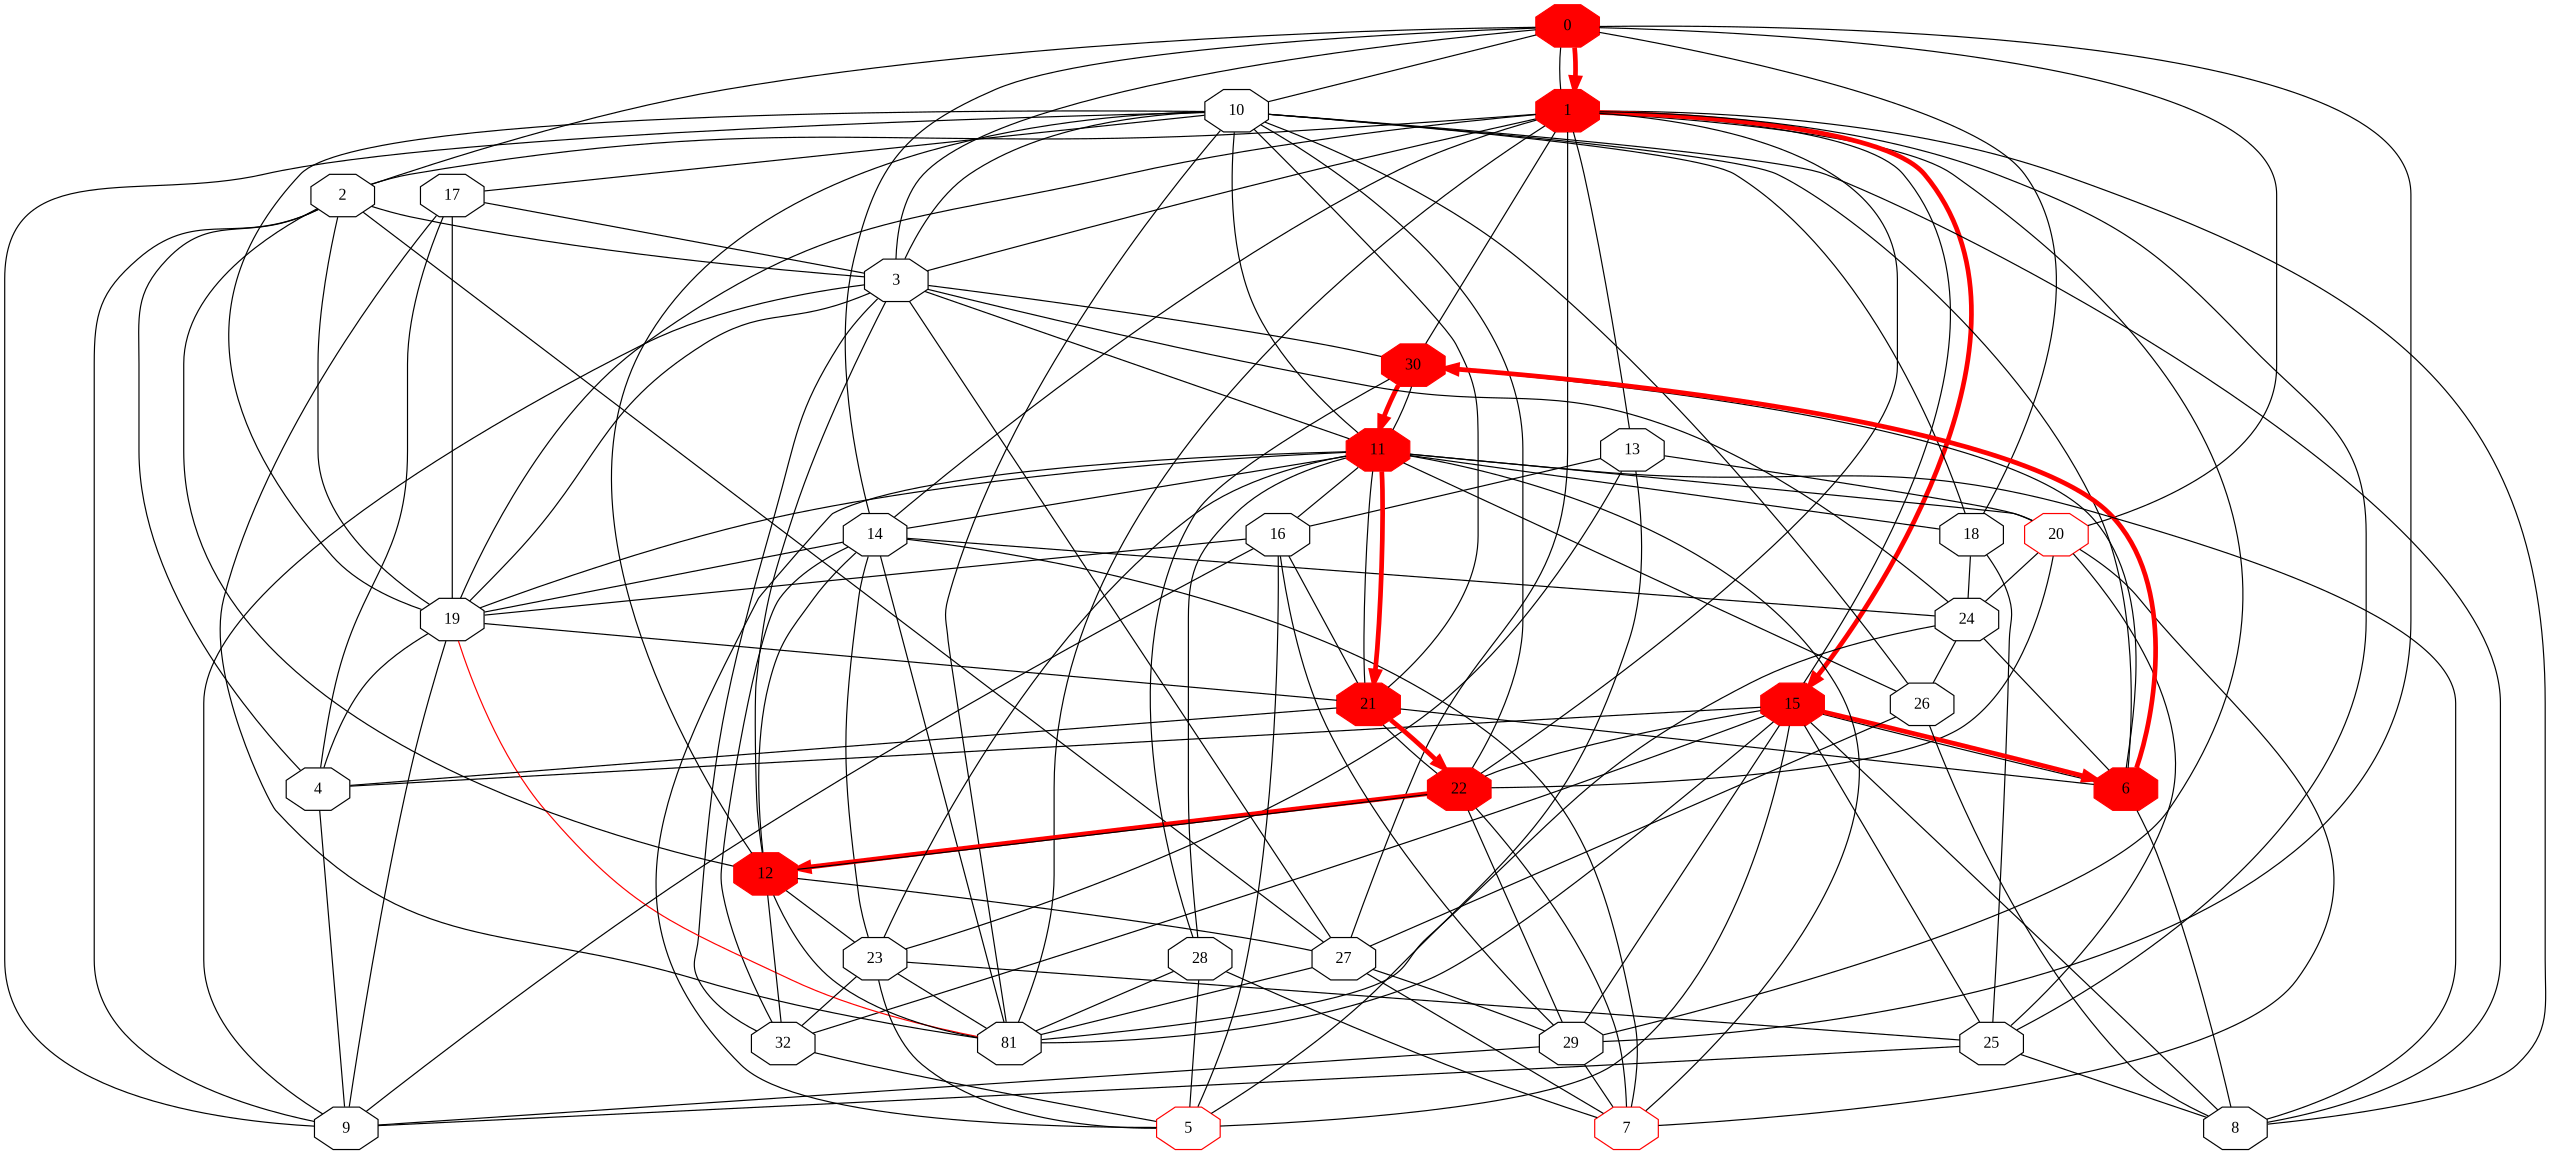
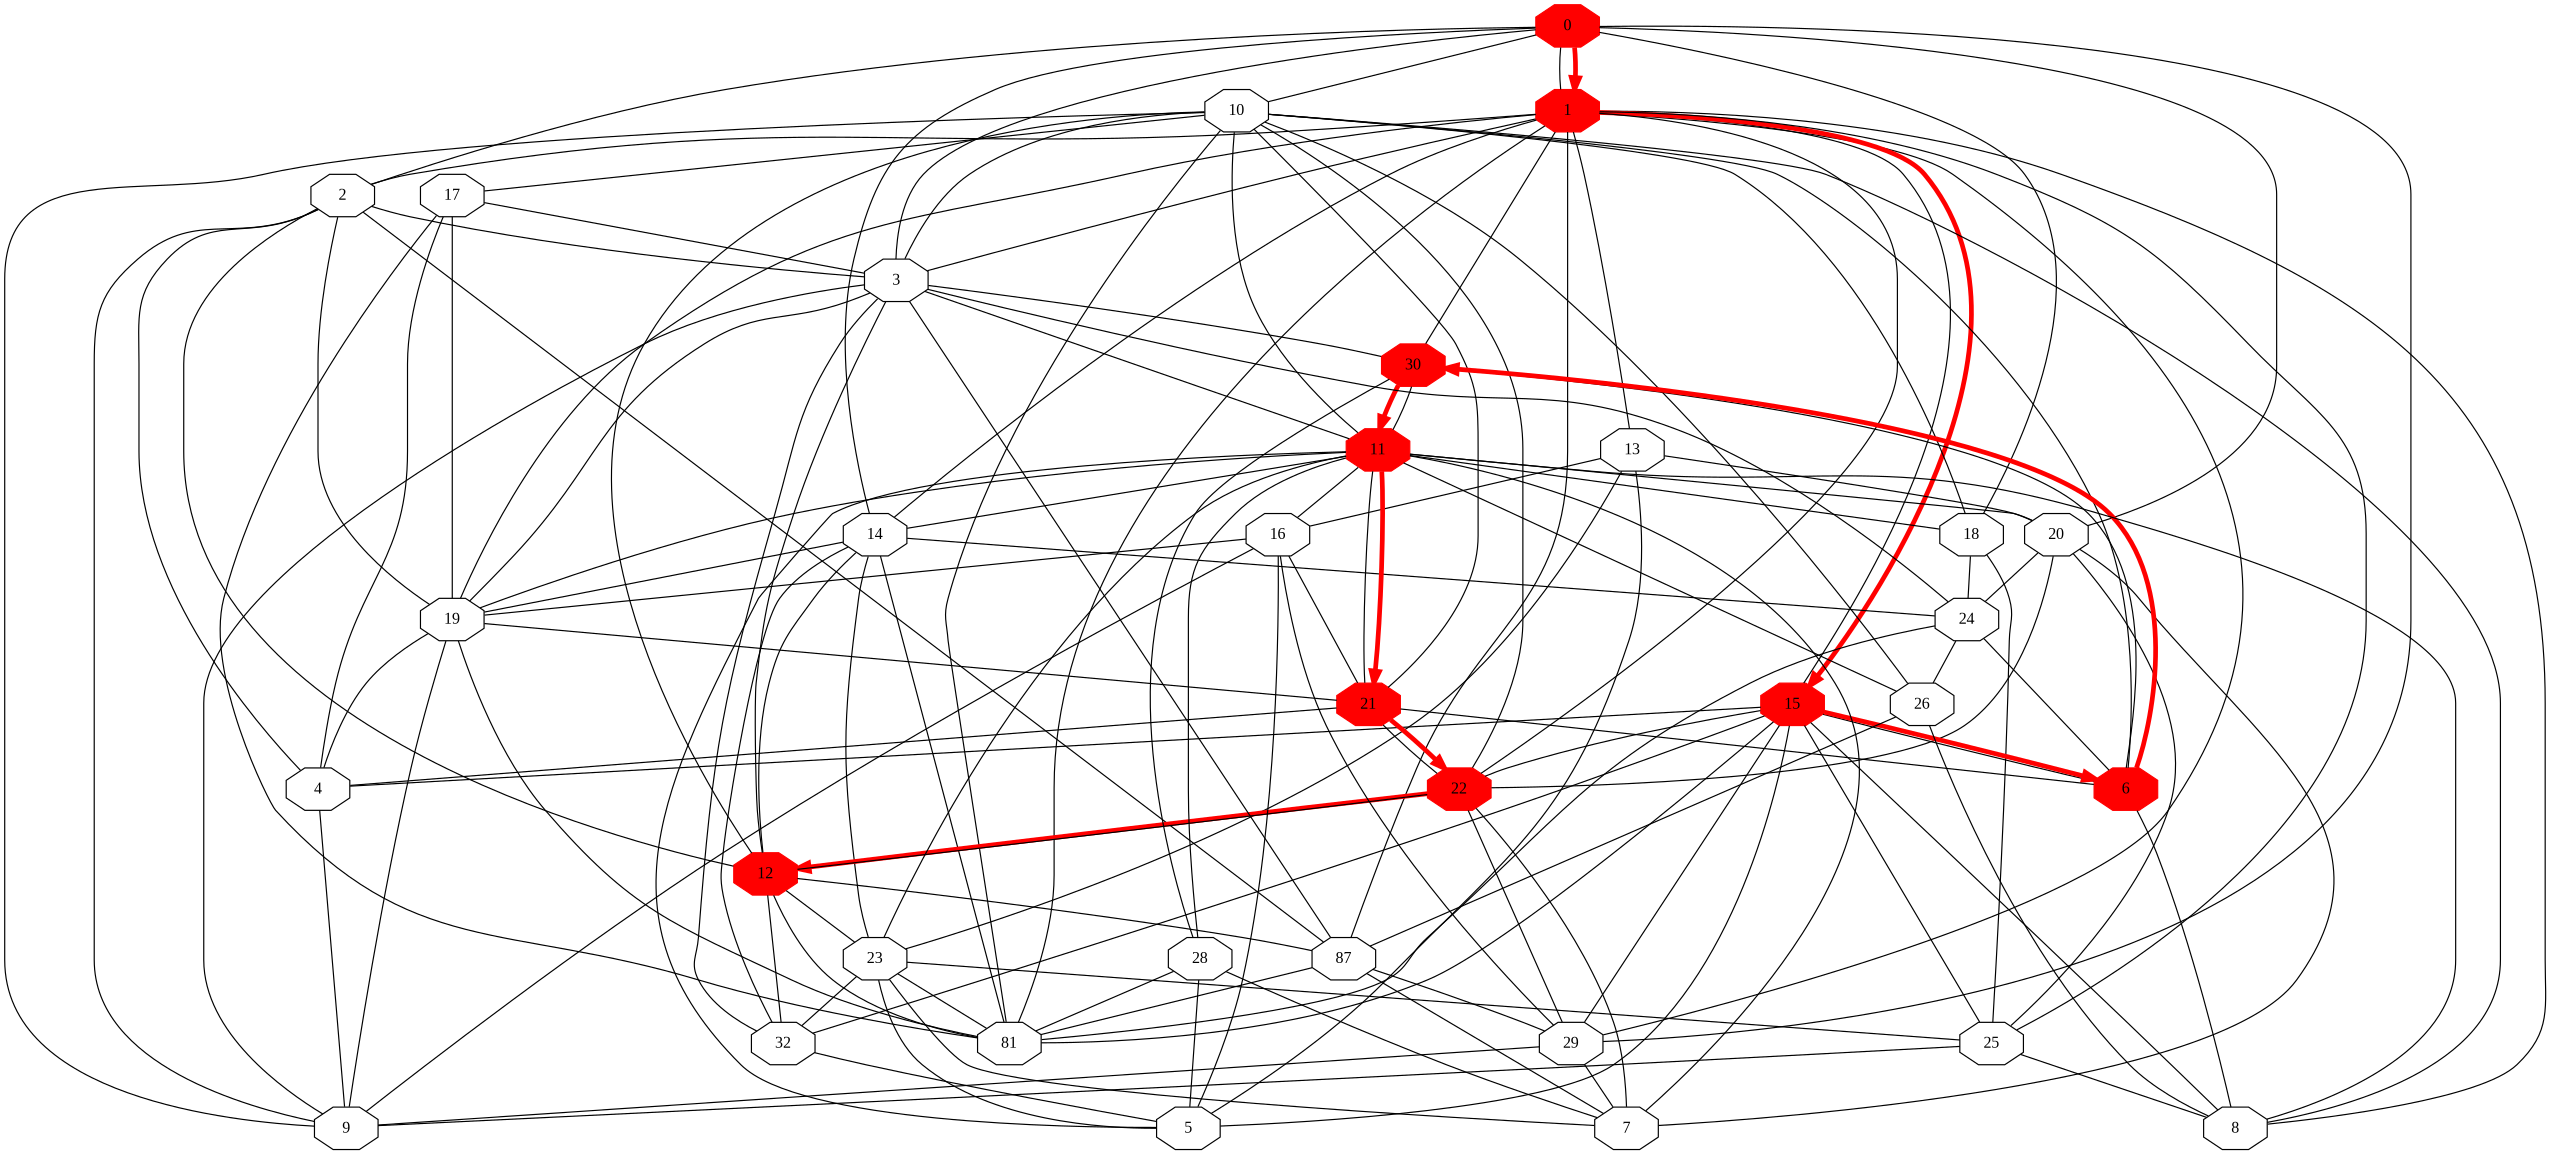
edge "10" -- "19": removed
node "20": color red -> black
edge "14" -- "7": now "23" -- "7"
edge "19" -- "81": color red -> black
node "27": label "27" -> "87"
node "5": color red -> black
node "7": color red -> black
